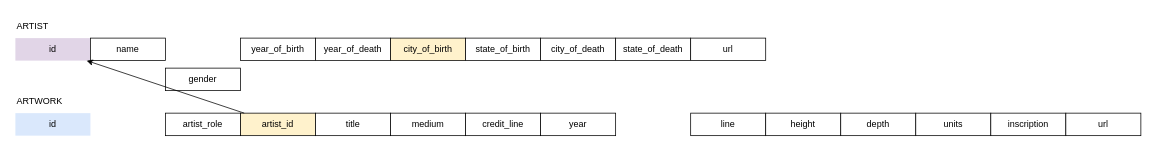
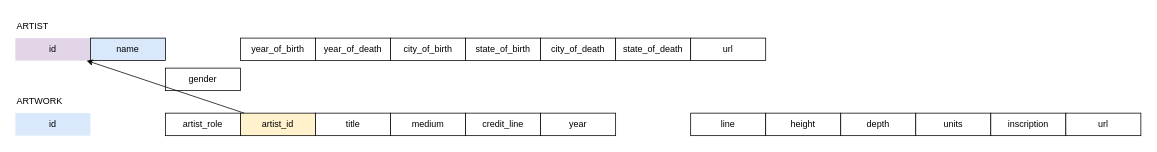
node "name": fillcolor #ffffff -> #dae8fc
node "city_of_birth": fillcolor #fff2cc -> #ffffff
